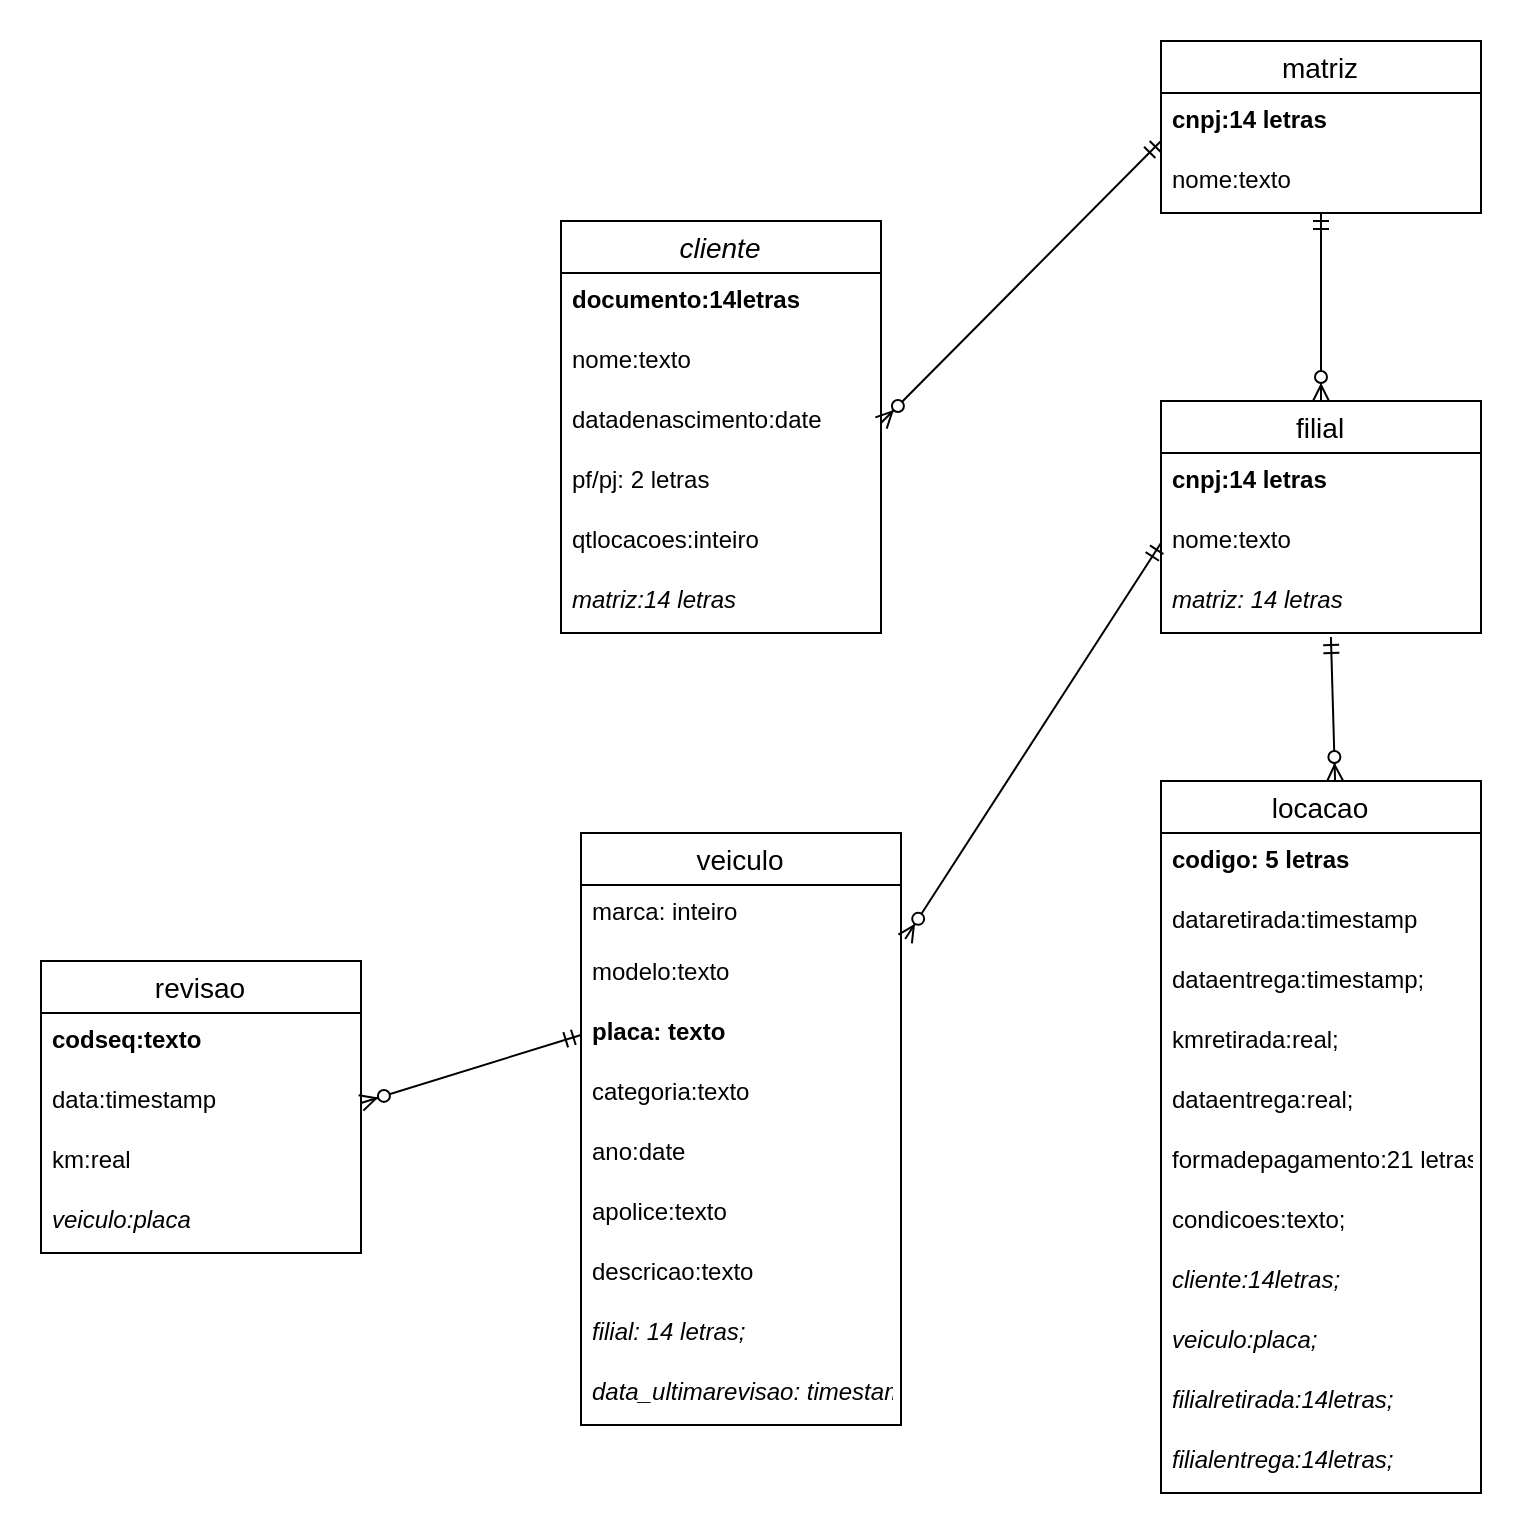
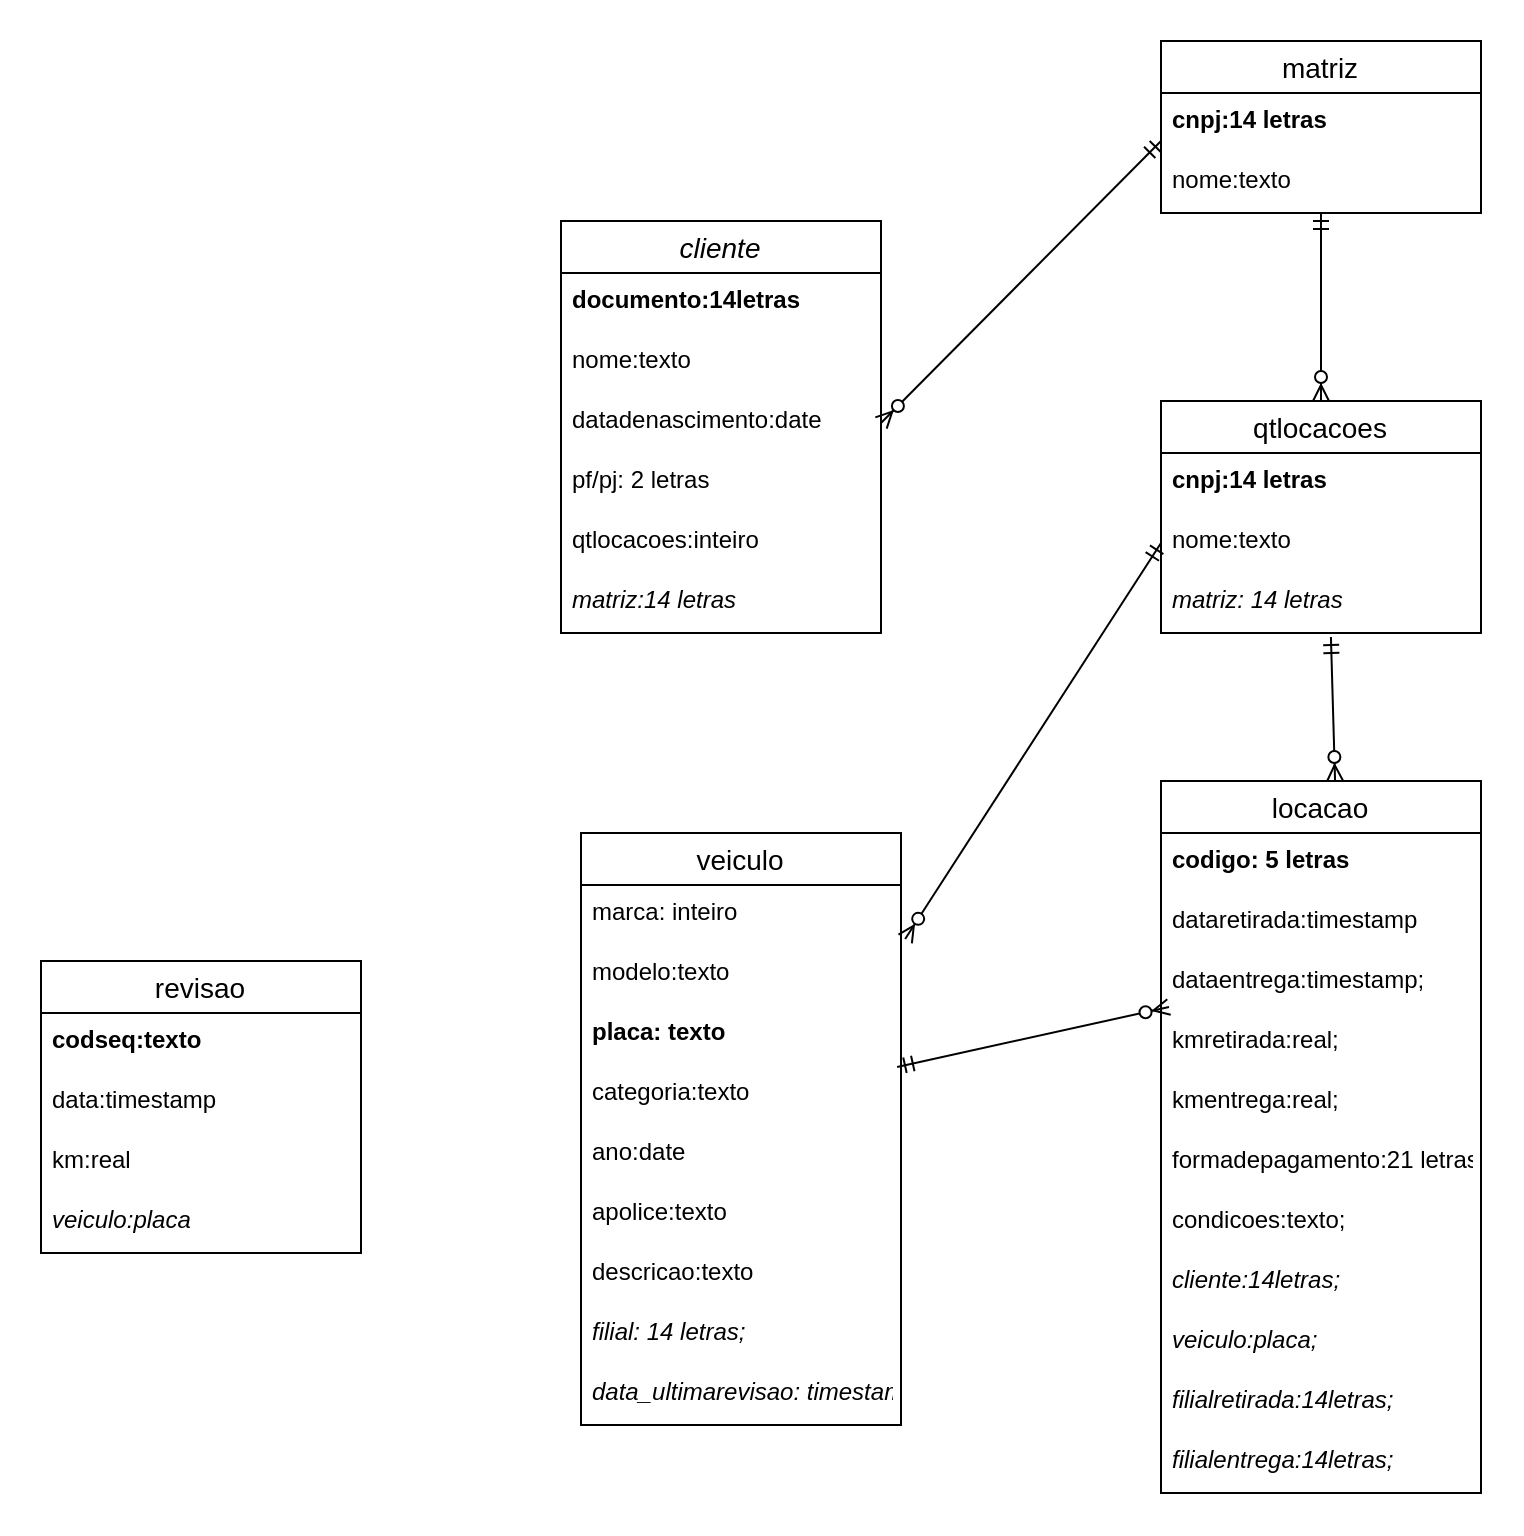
node "filial": label "filial" -> "qtlocacoes"
edge "kmretirada:real;" -- "categoria:texto": added
edge "placa: texto" -- "data:timestamp": removed
node "dataentrega:real;": label "dataentrega:real;" -> "kmentrega:real;"
